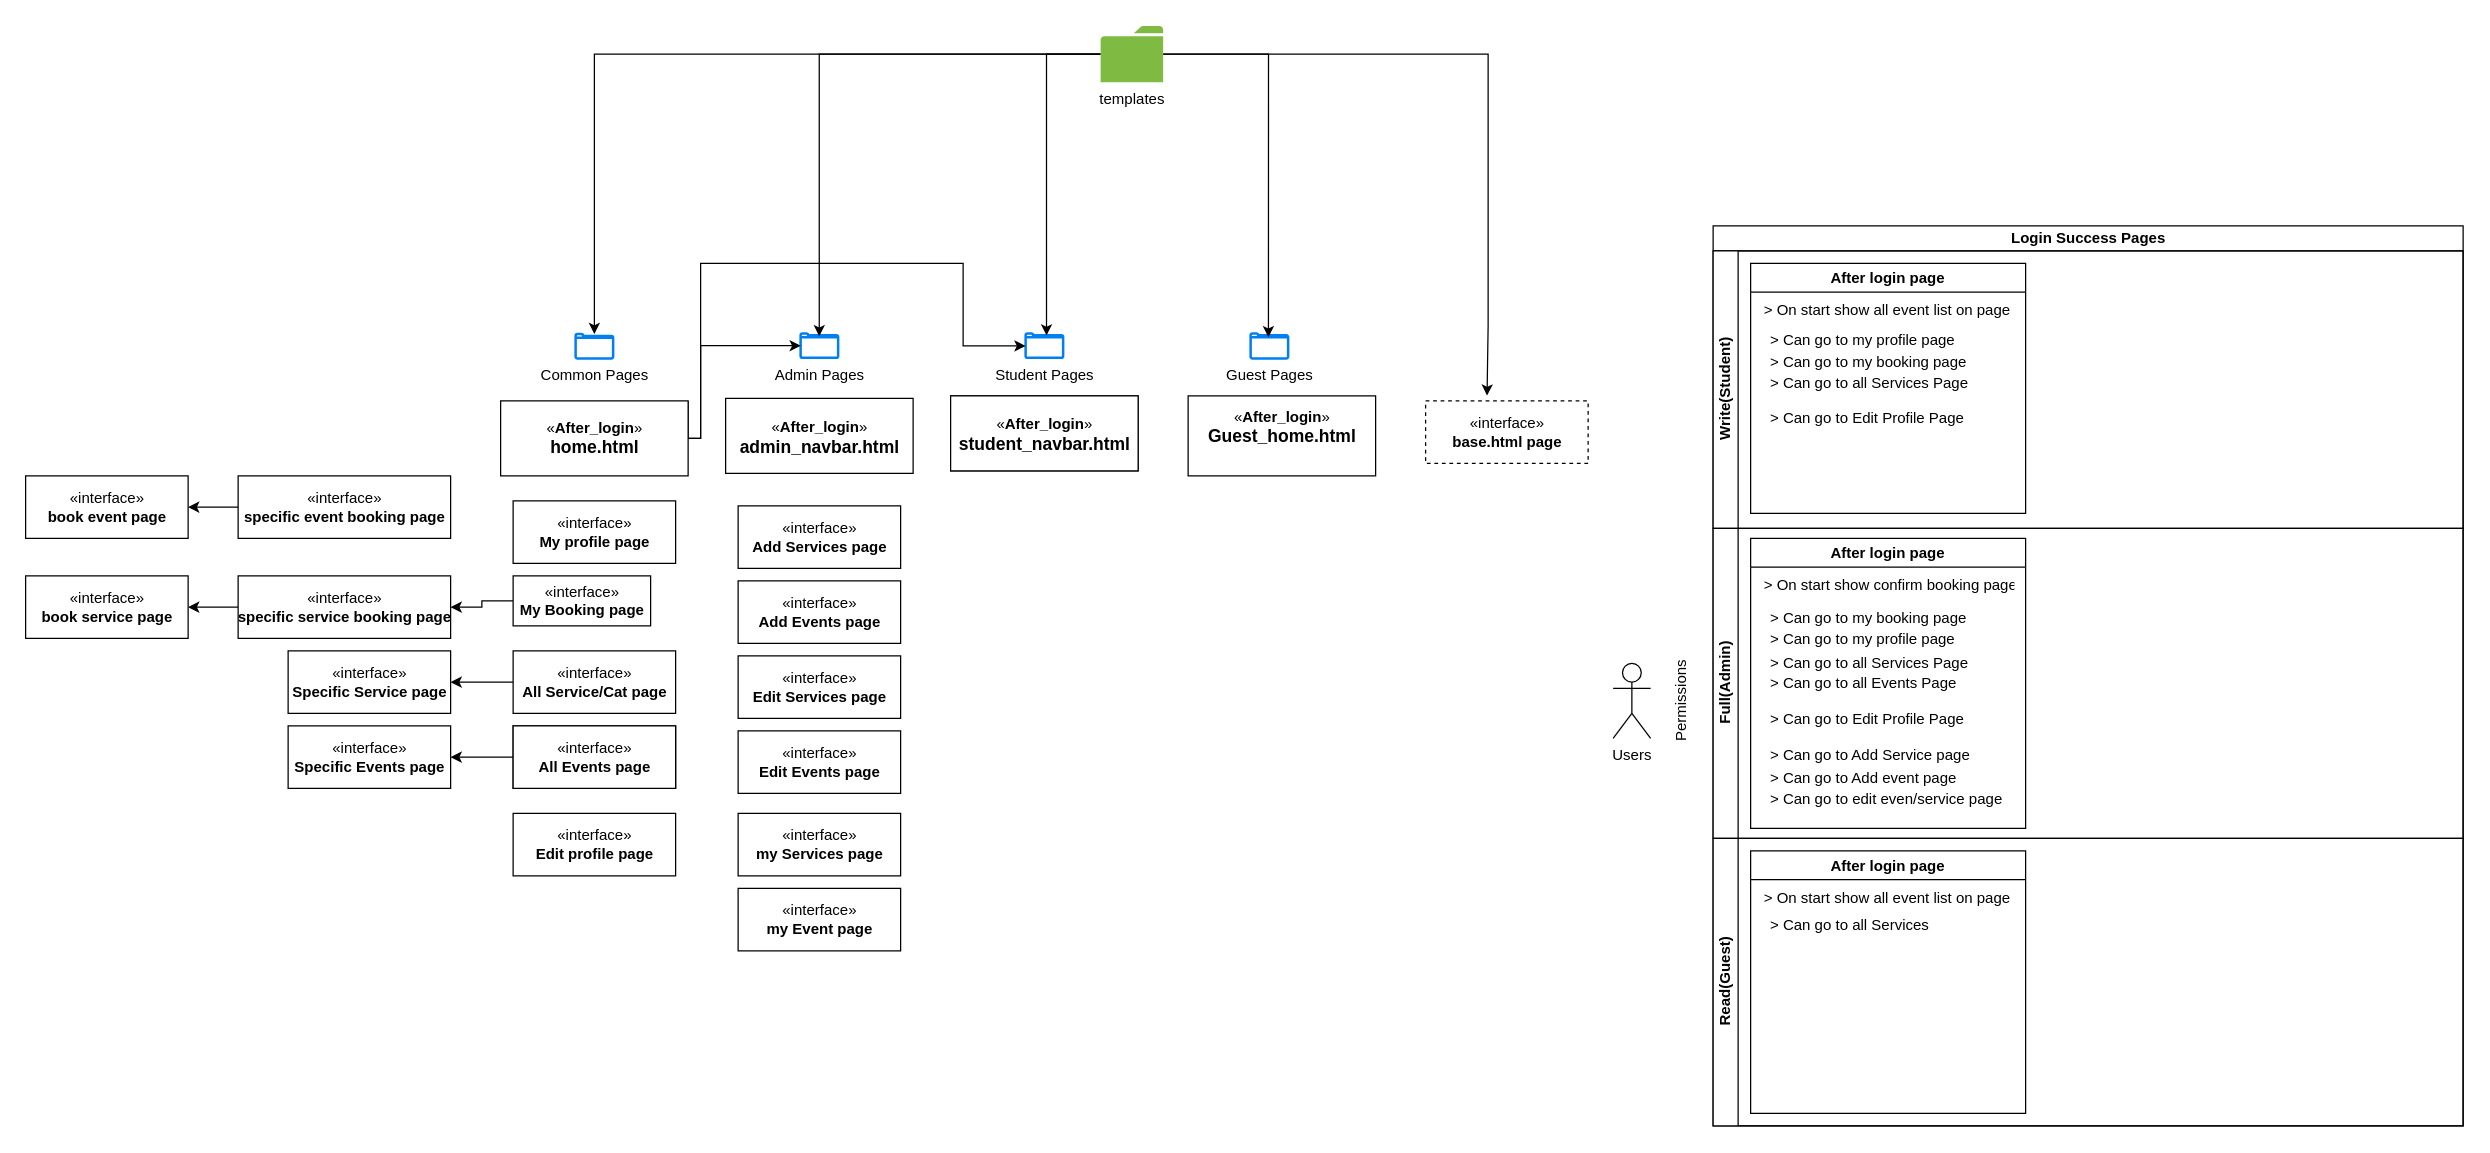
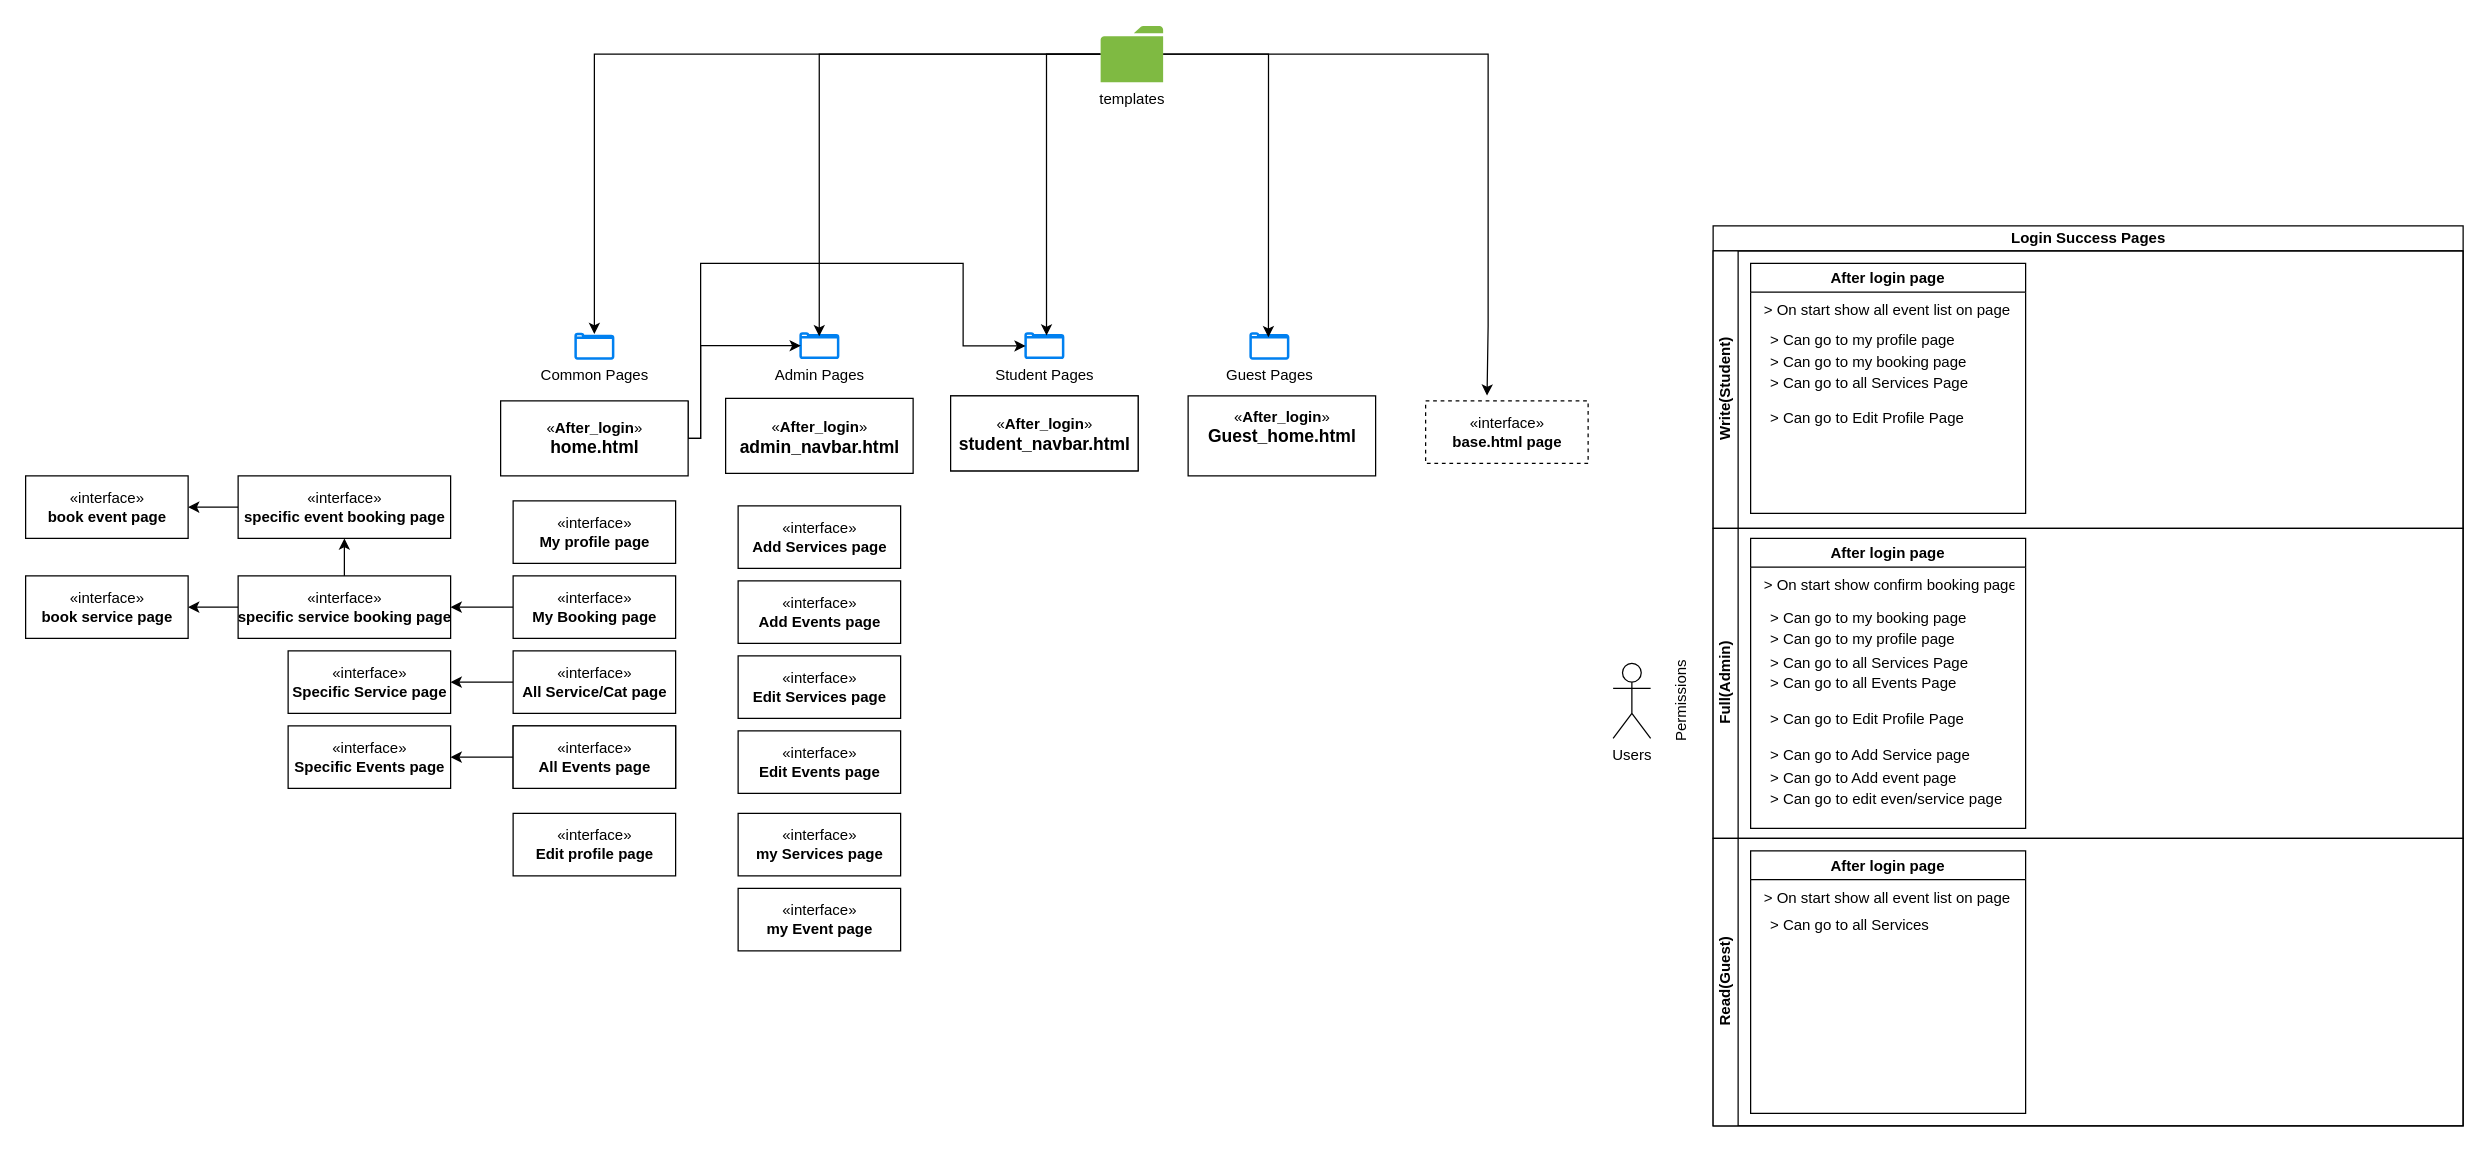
edge "«interface» specific service booking page" -> "«interface» specific event booking page": added
node "«interface» My Booking page": size 138x50 -> 163x63
